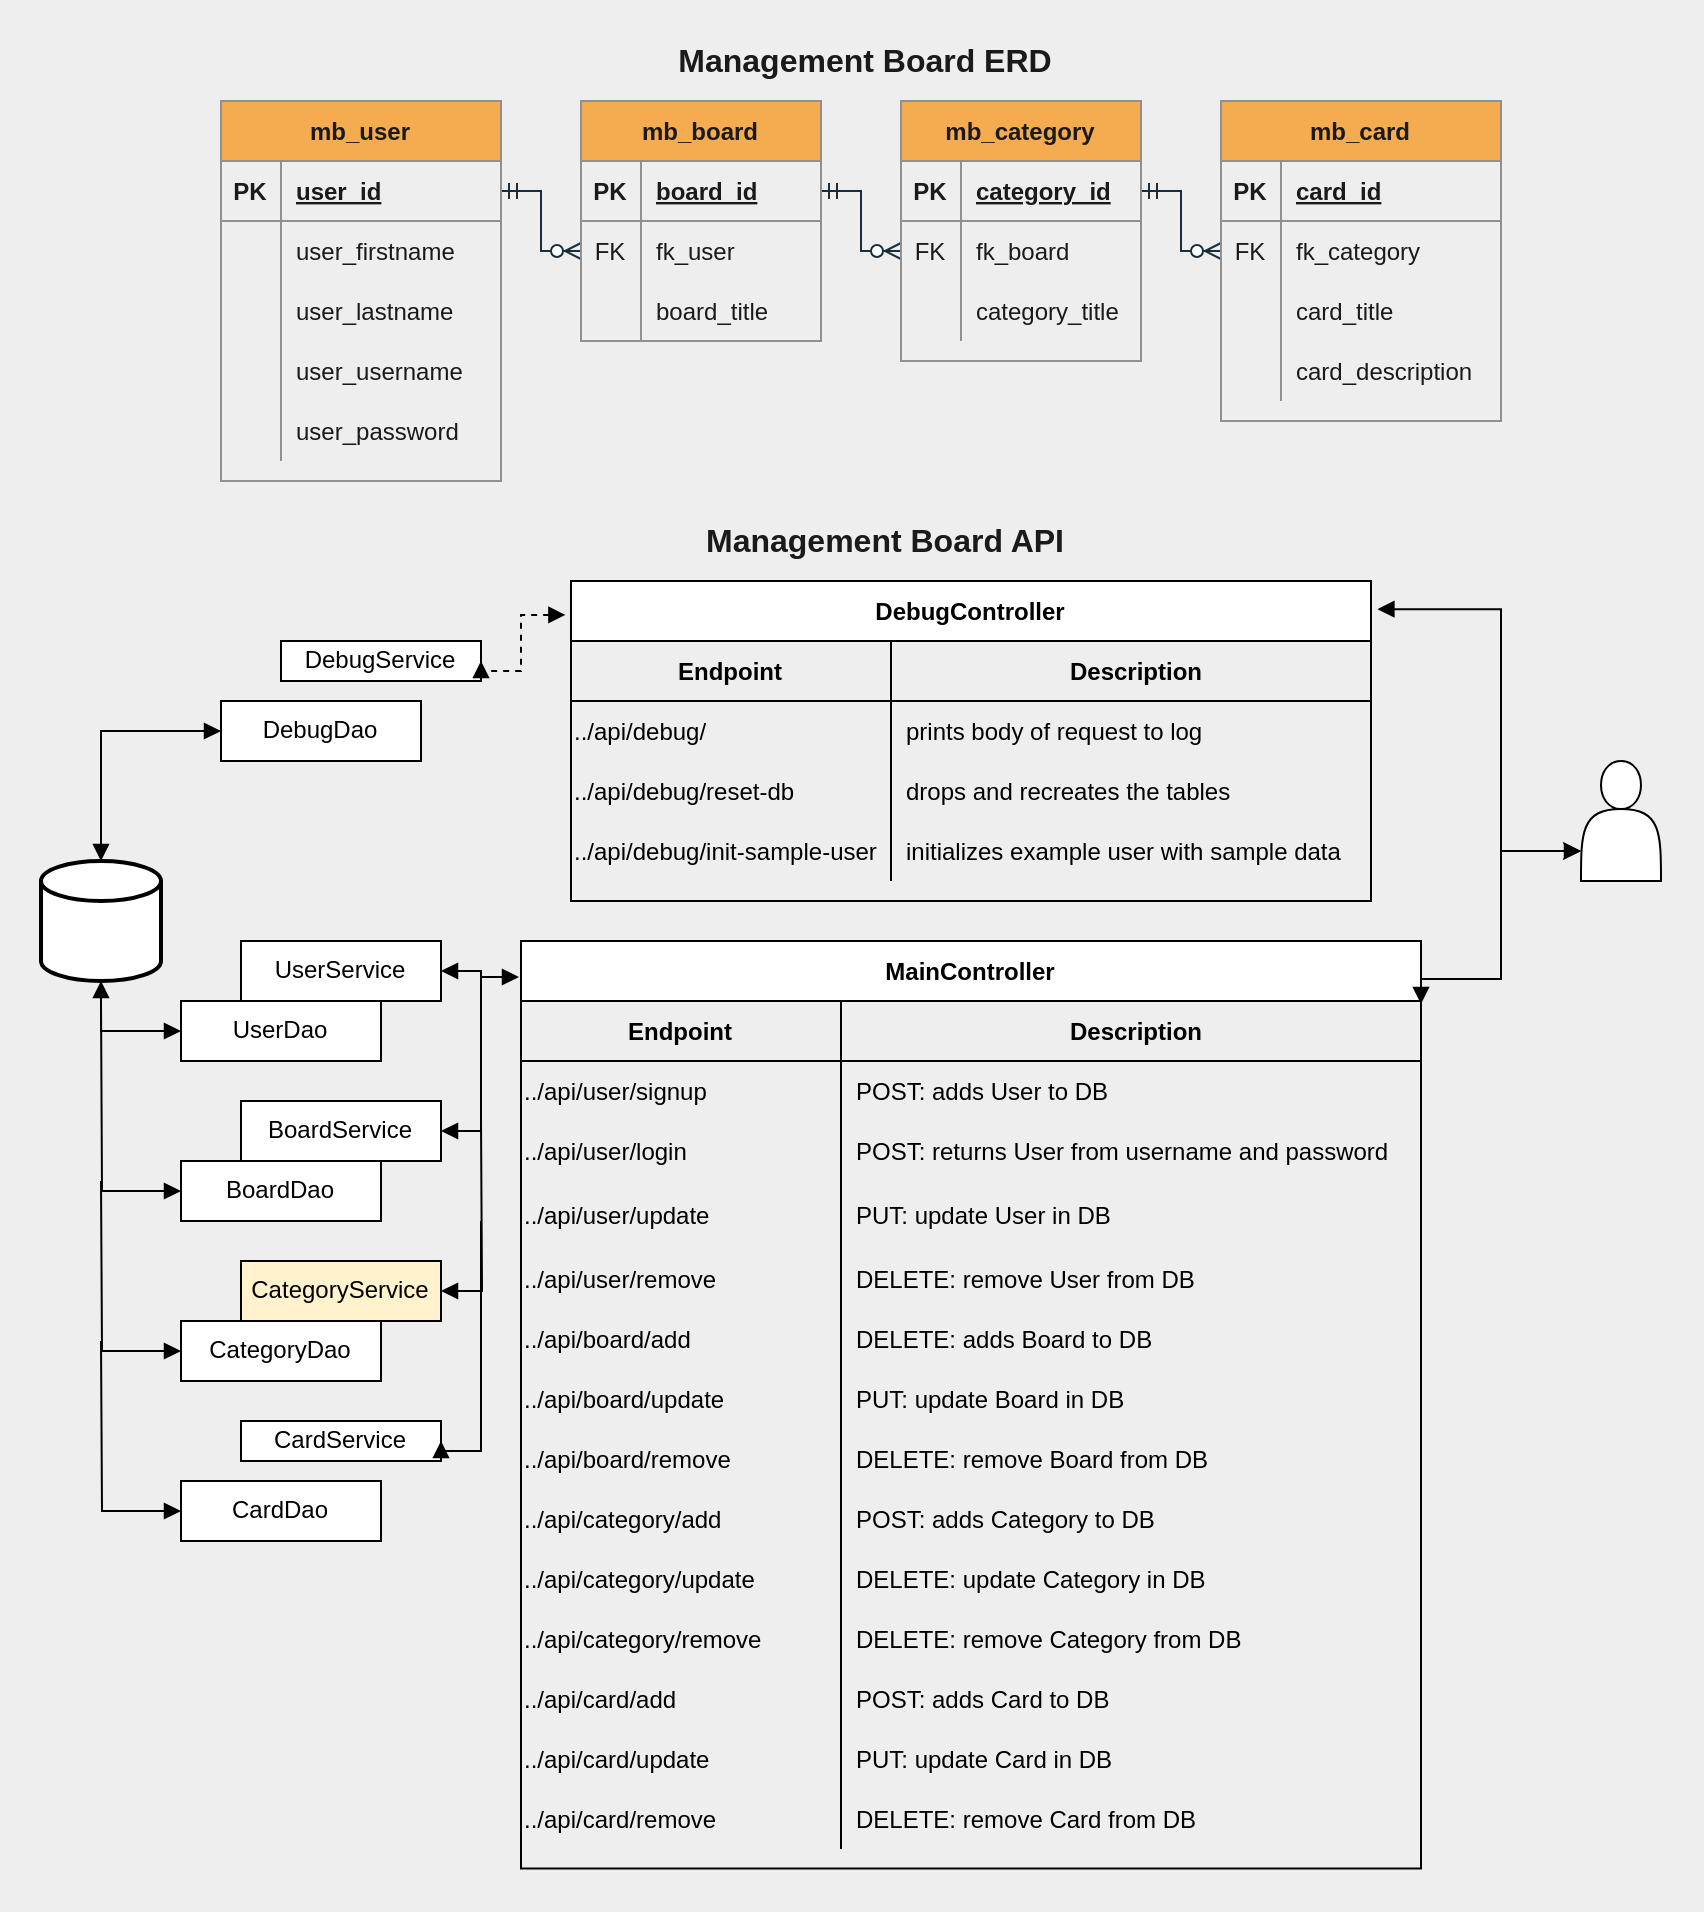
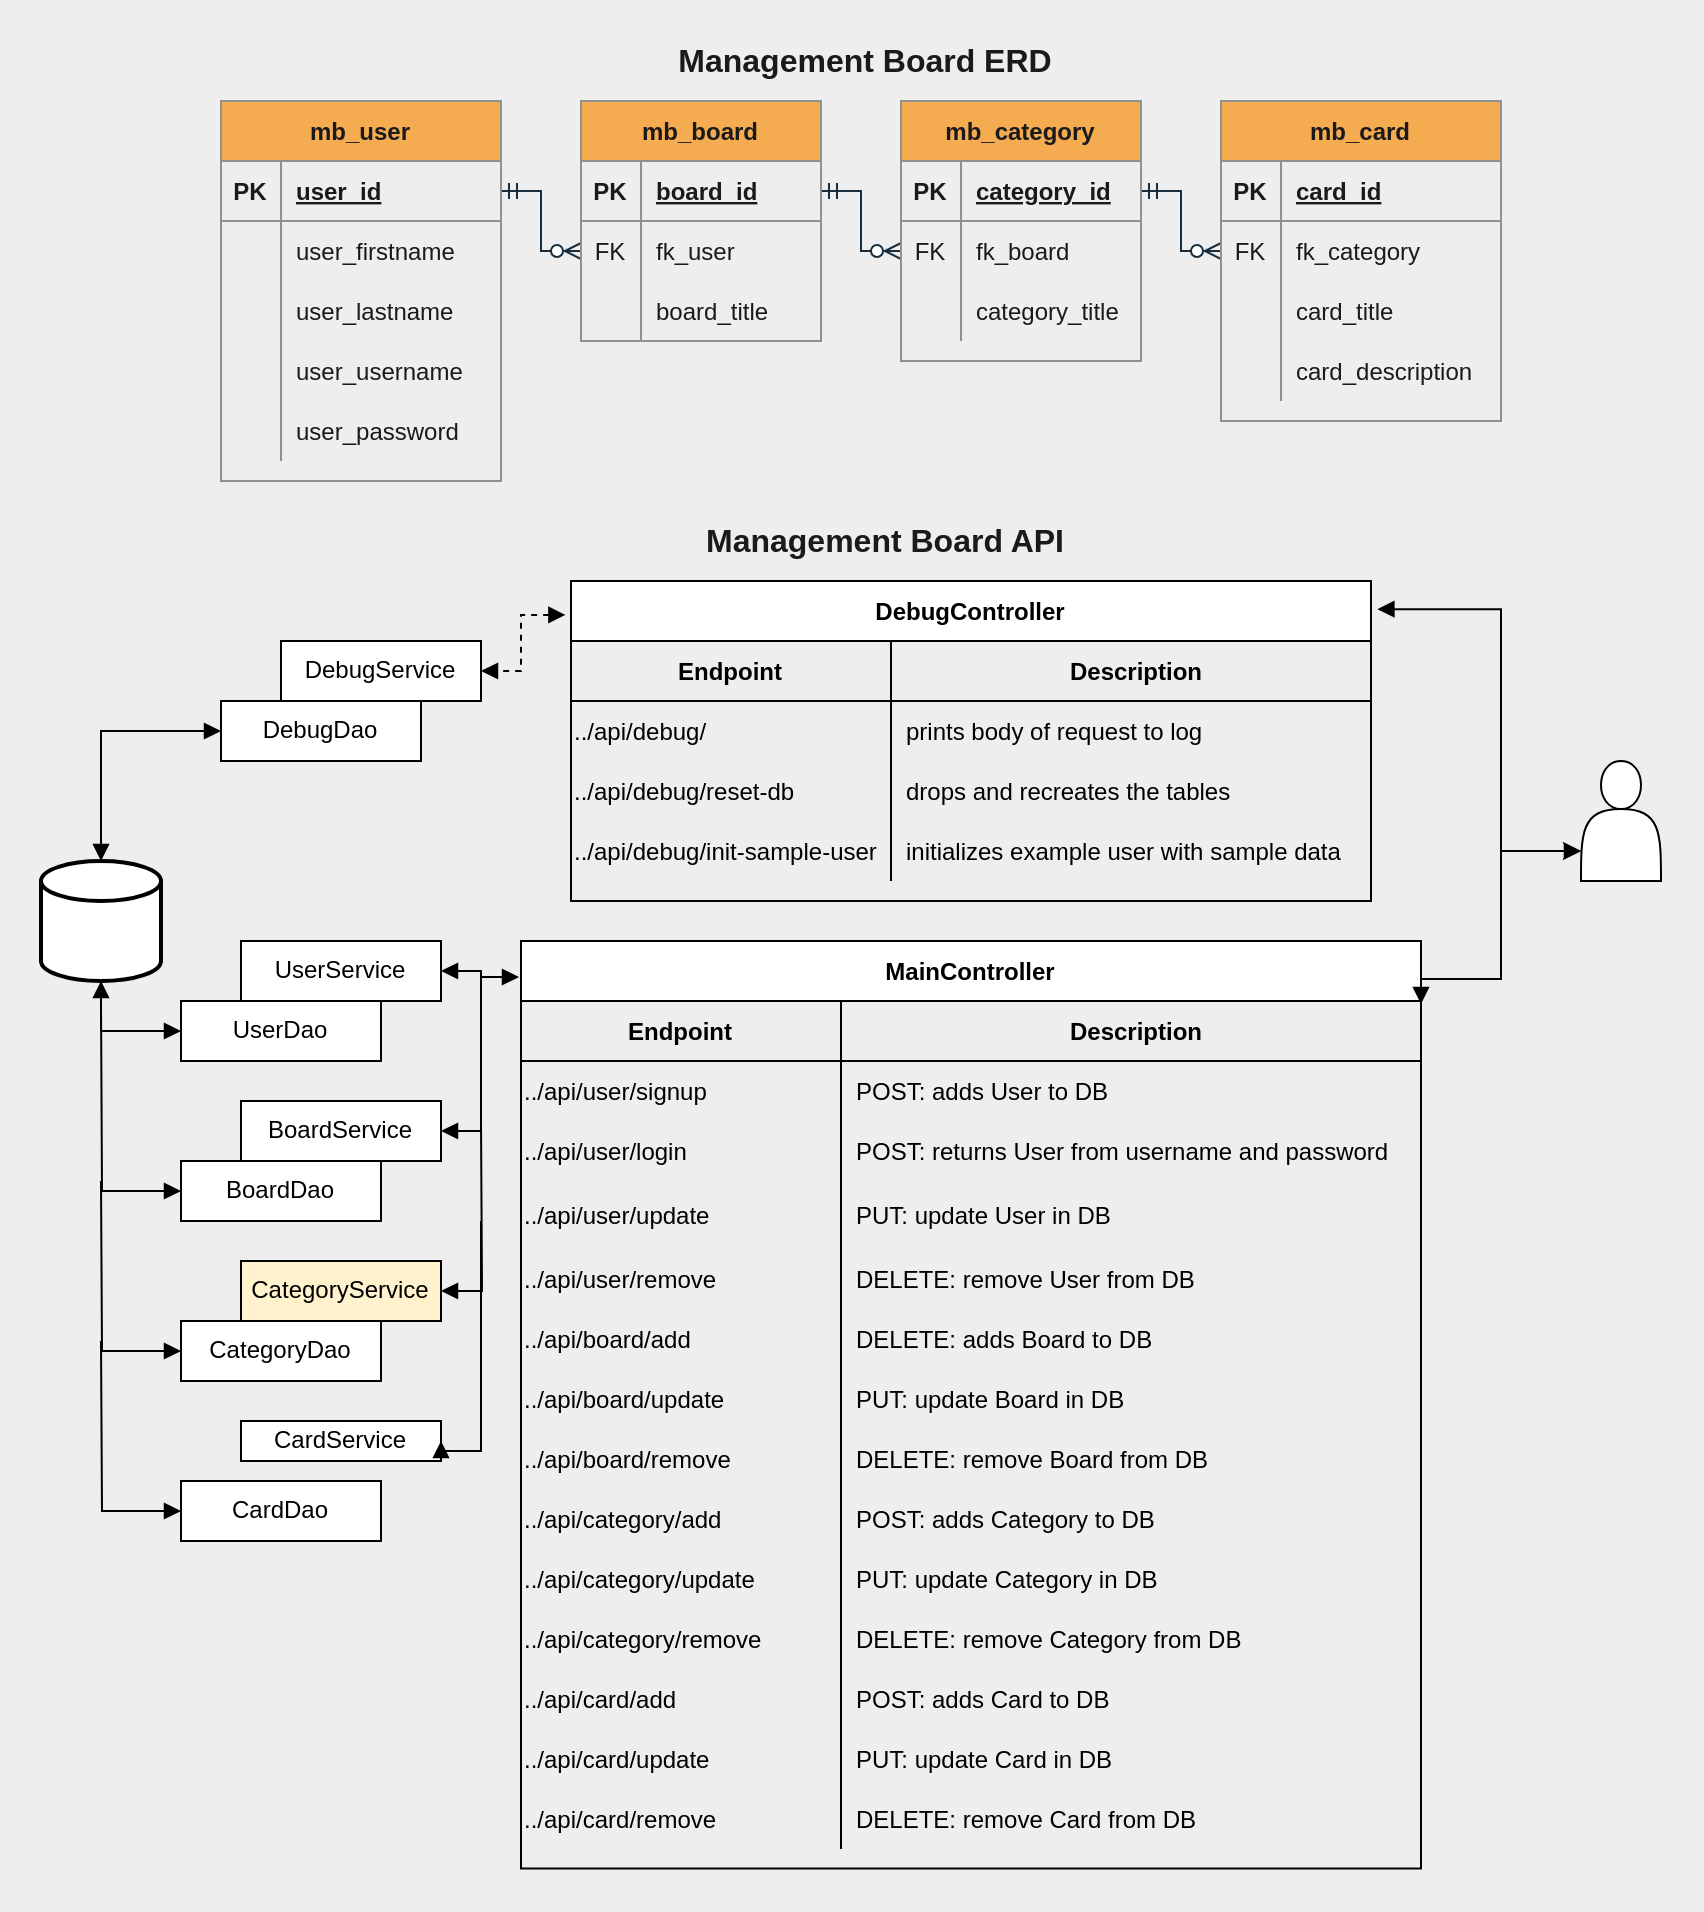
node "DebugService": size 200x40 -> 200x60
node "DELETE: update Category in DB": label "DELETE: update Category in DB" -> "PUT: update Category in DB"
